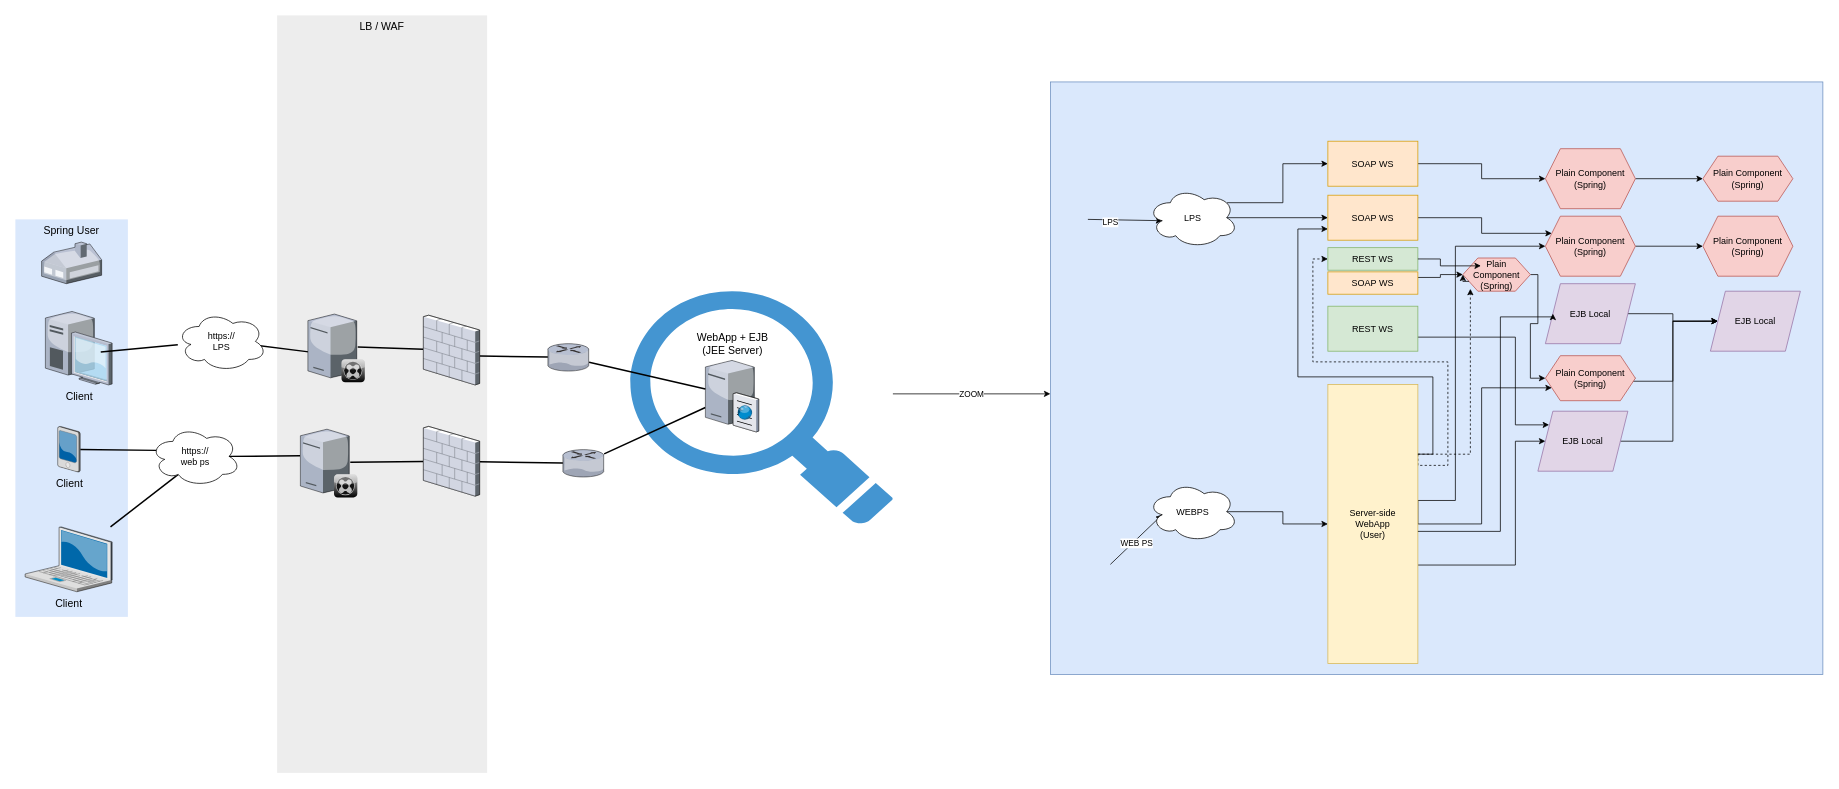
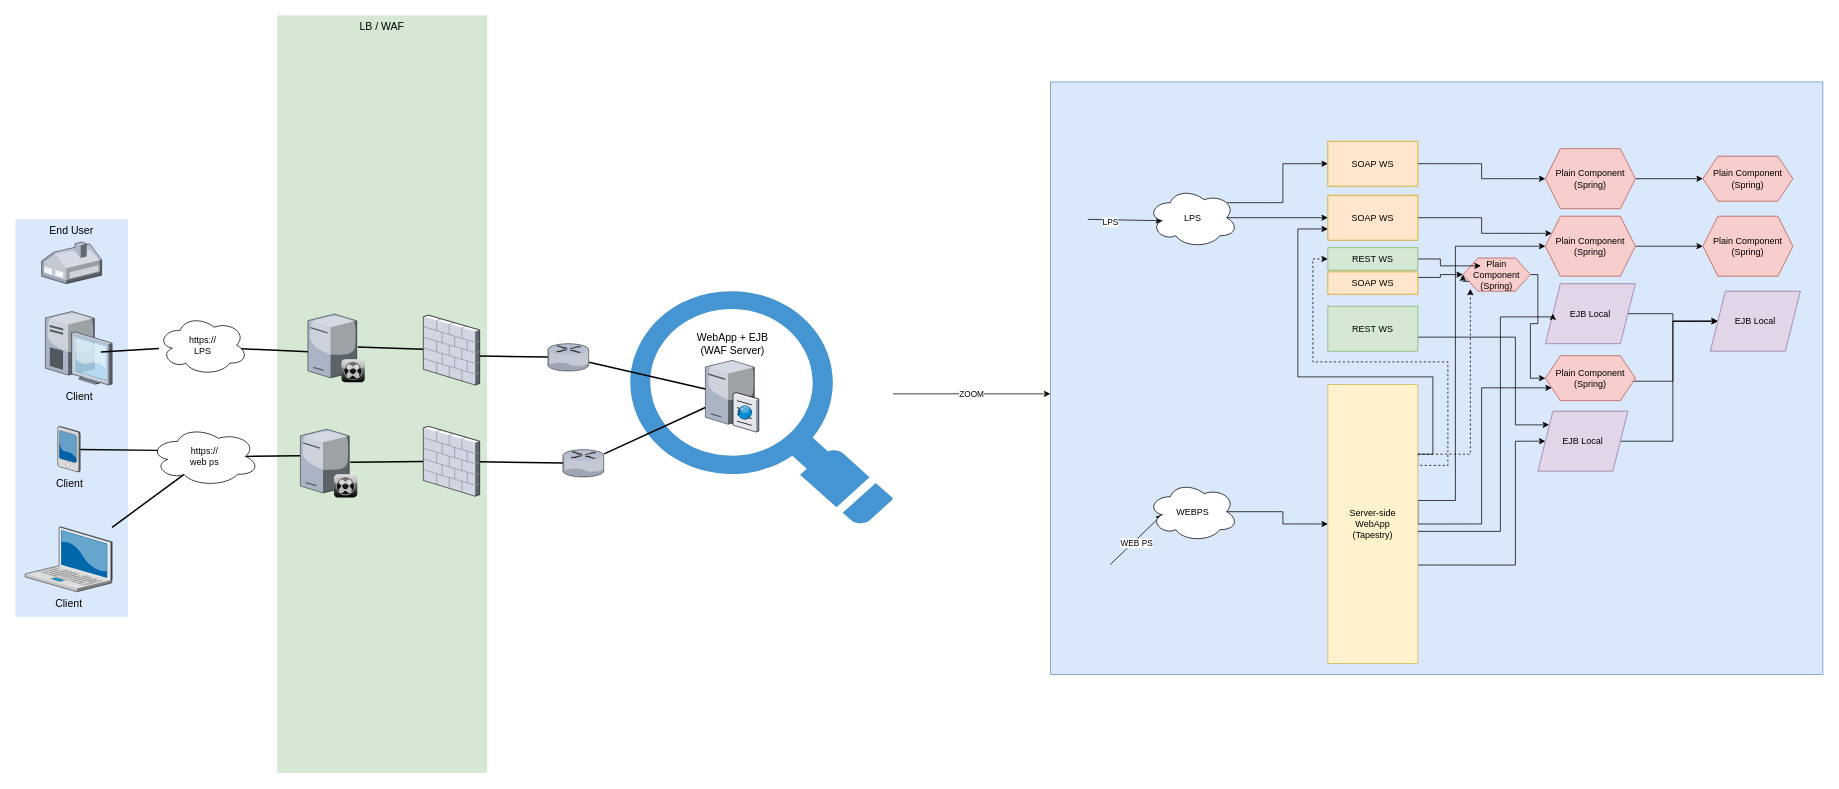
node "Spring User": label "Spring User" -> "End User"
node "https:// LPS": moved (222, 341) -> (203, 345)
node "WebApp + EJB (JEE Server)": label "WebApp + EJB (JEE Server)" -> "WebApp + EJB (WAF Server)"
node "LB / WAF": fillcolor #ededed -> #d5e8d4
node "https:// web ps": size 90x60 -> 109x60
node "Server-side WebApp (User)": label "Server-side WebApp (User)" -> "Server-side WebApp (Tapestry)"
